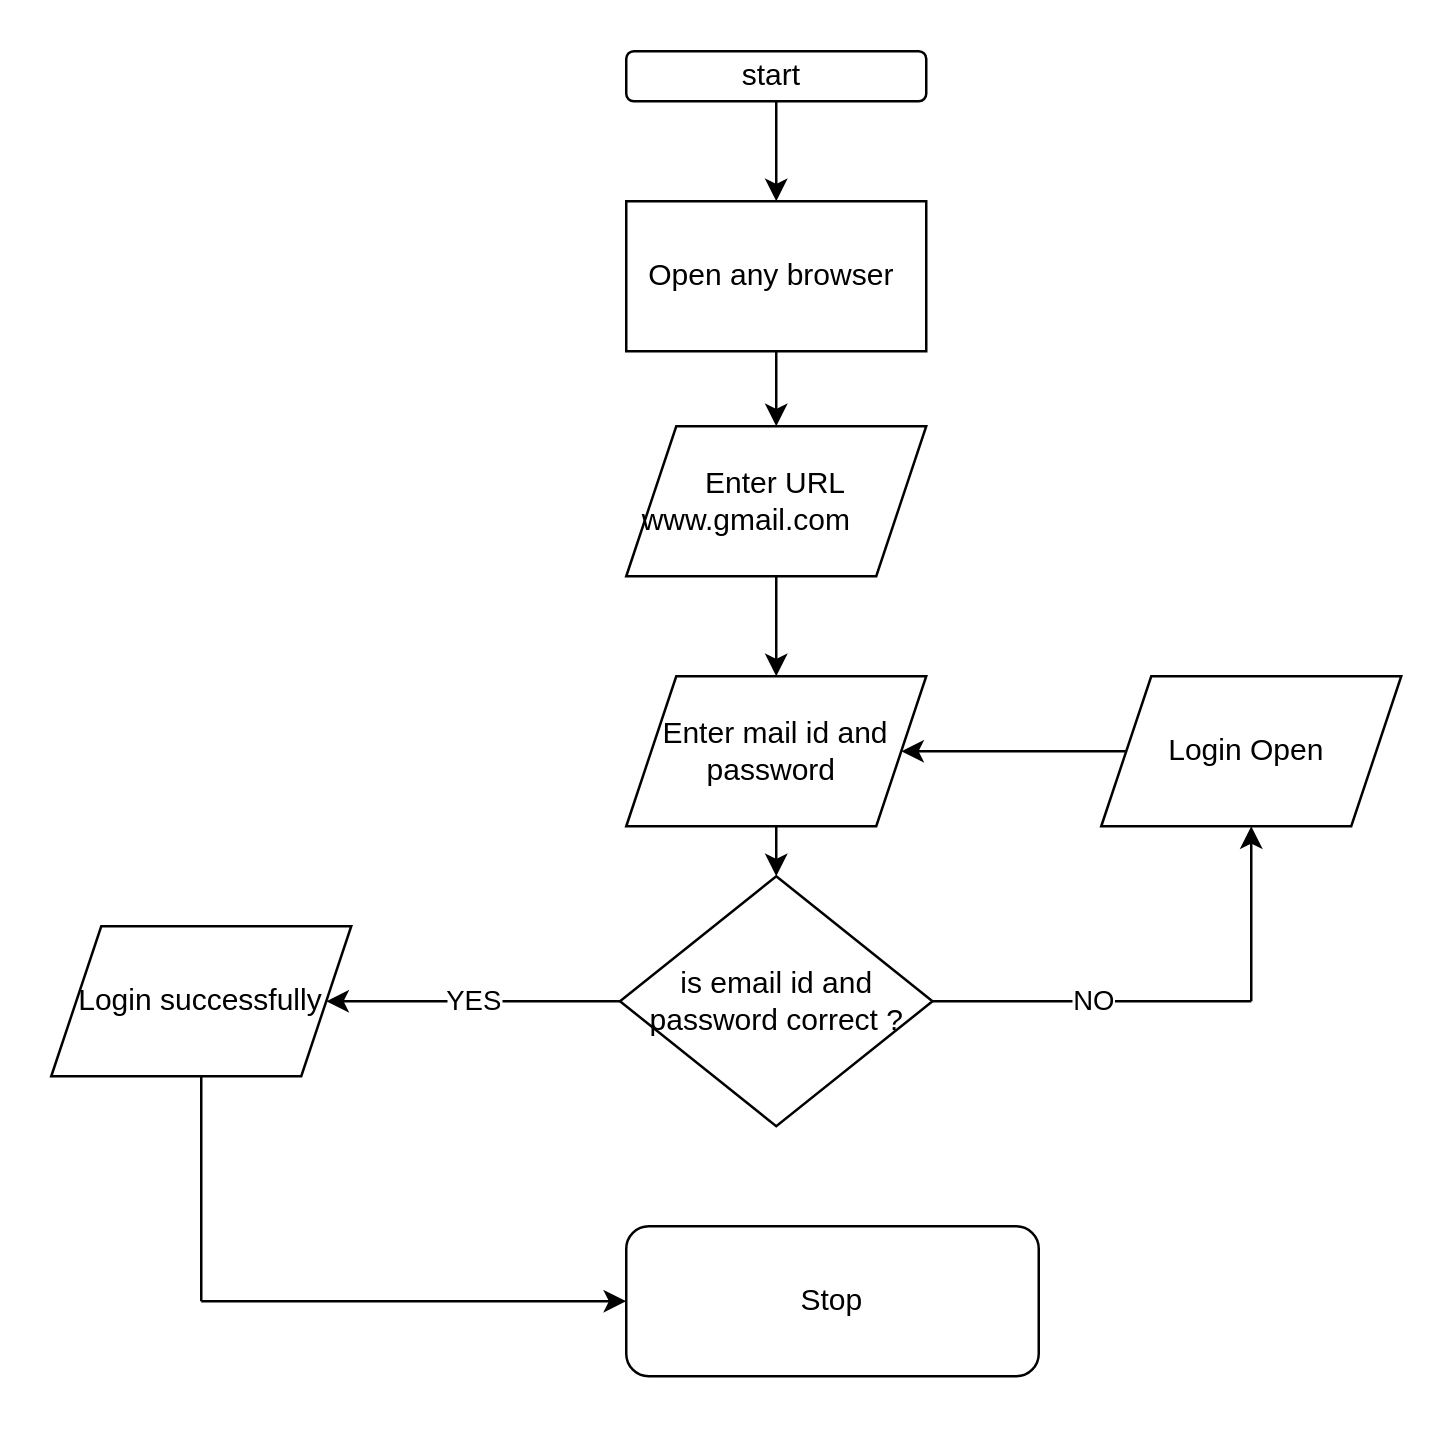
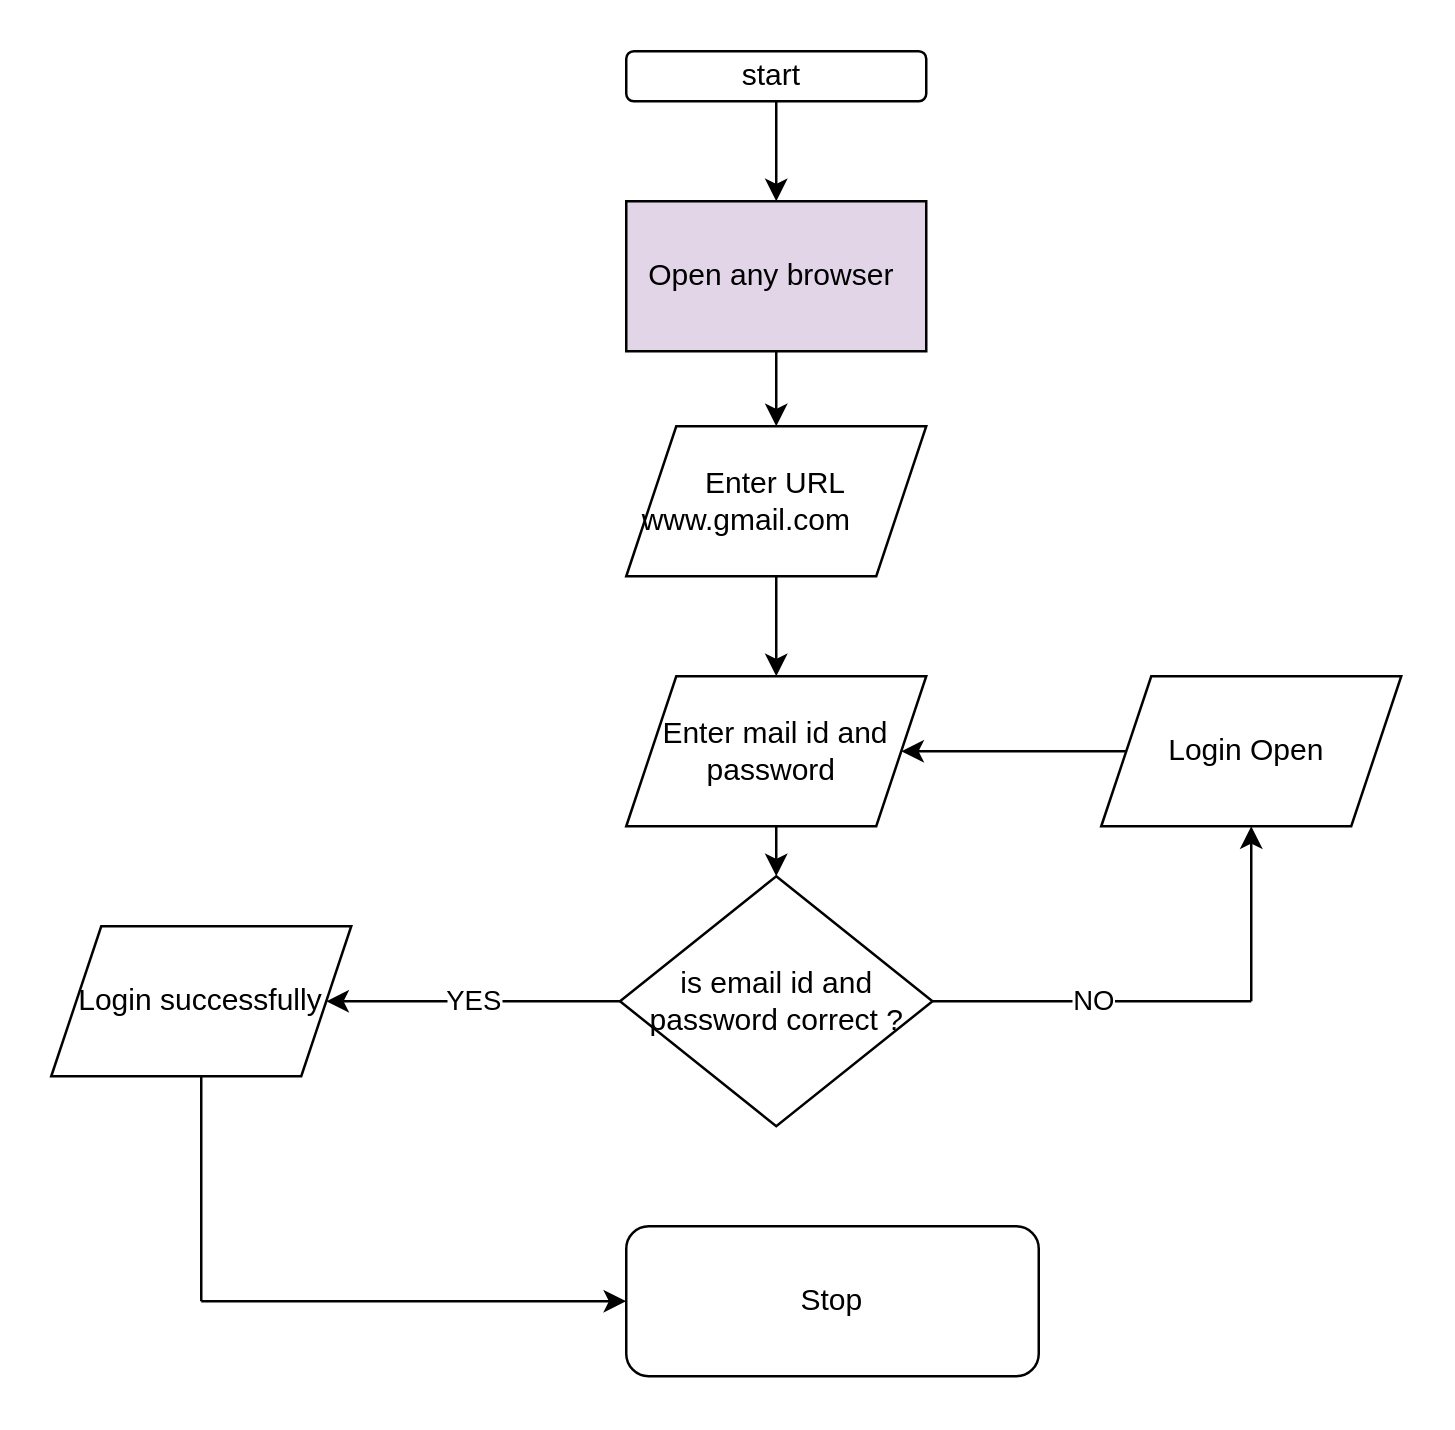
node "Open any browser": fillcolor #ffffff -> #e1d5e7
